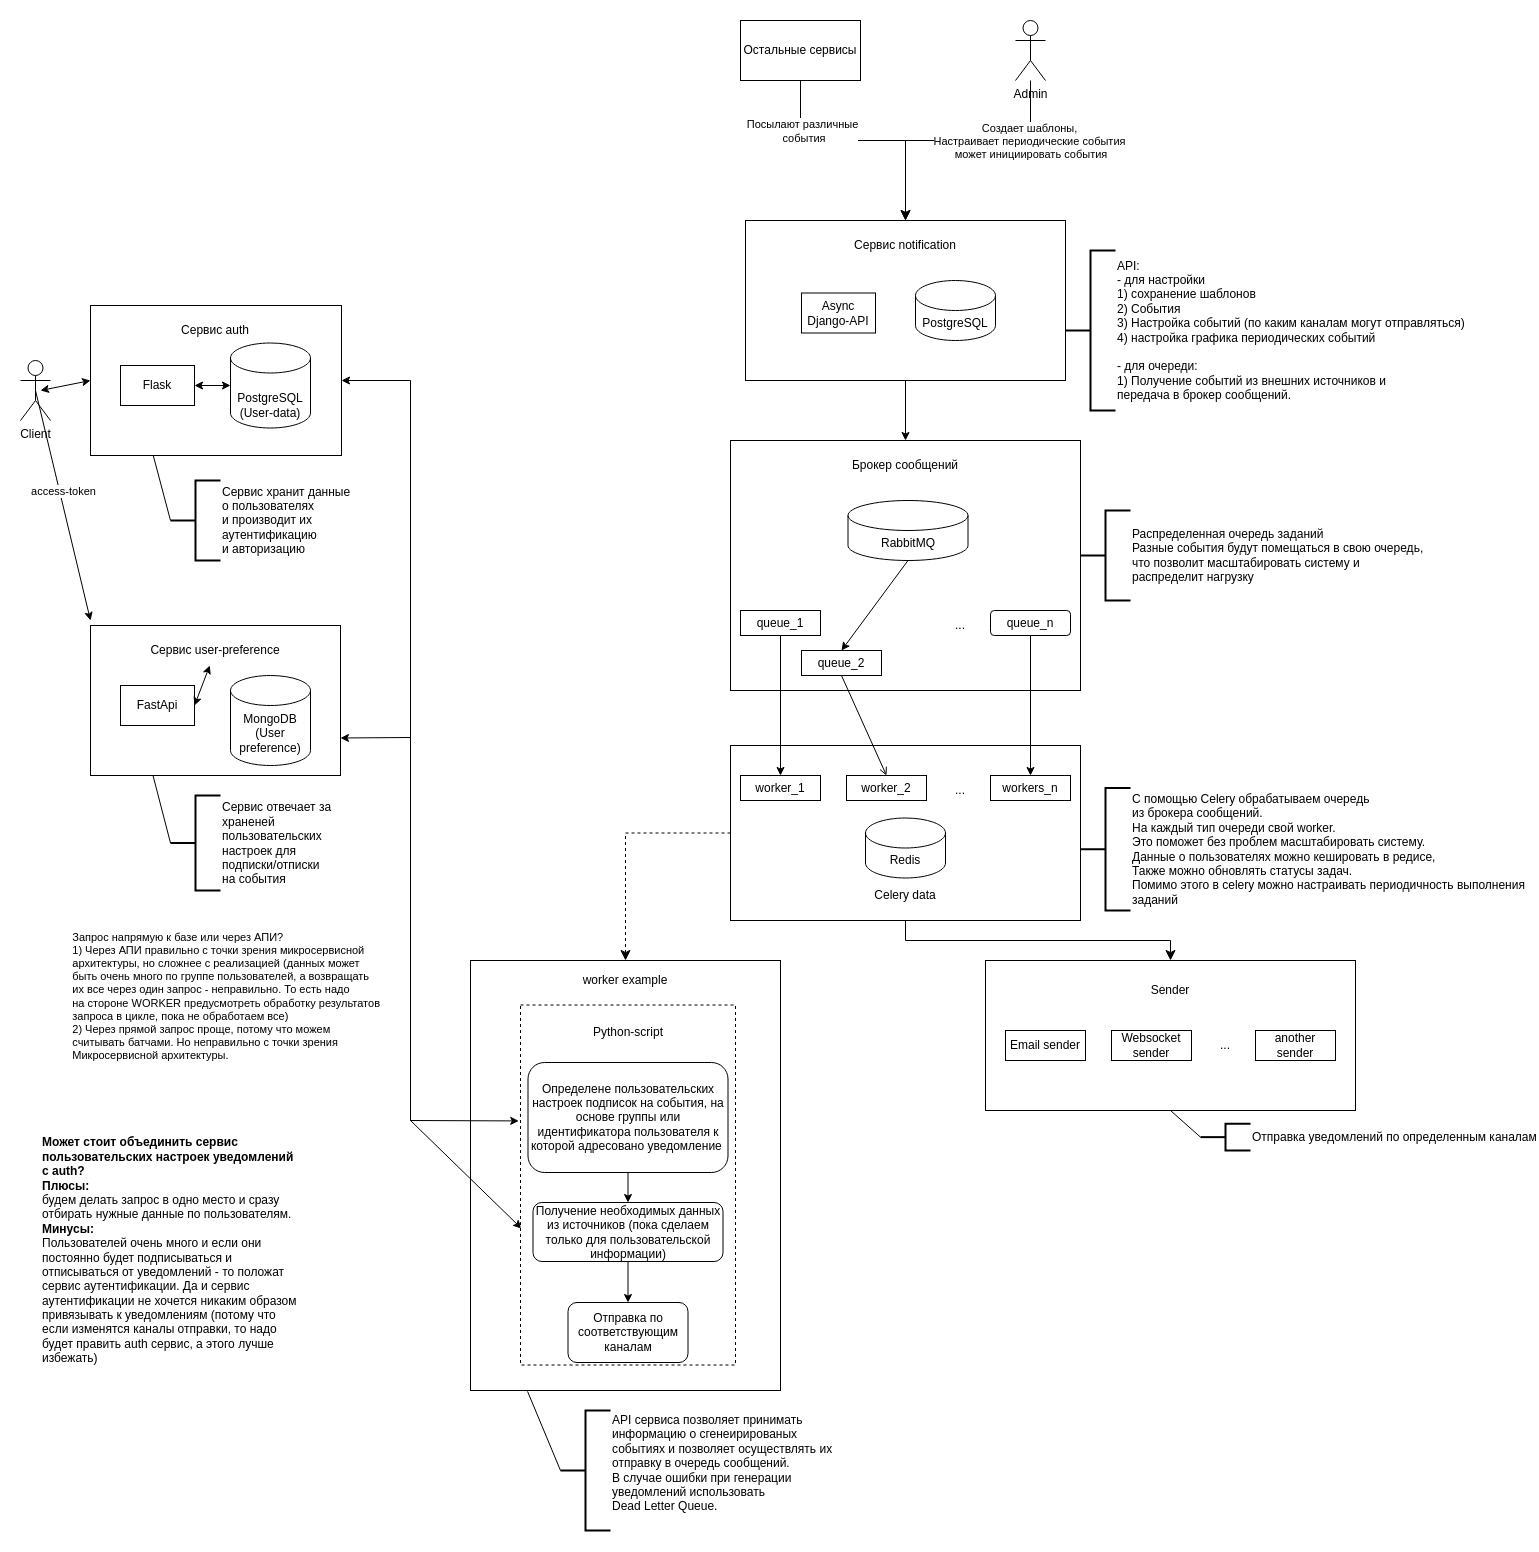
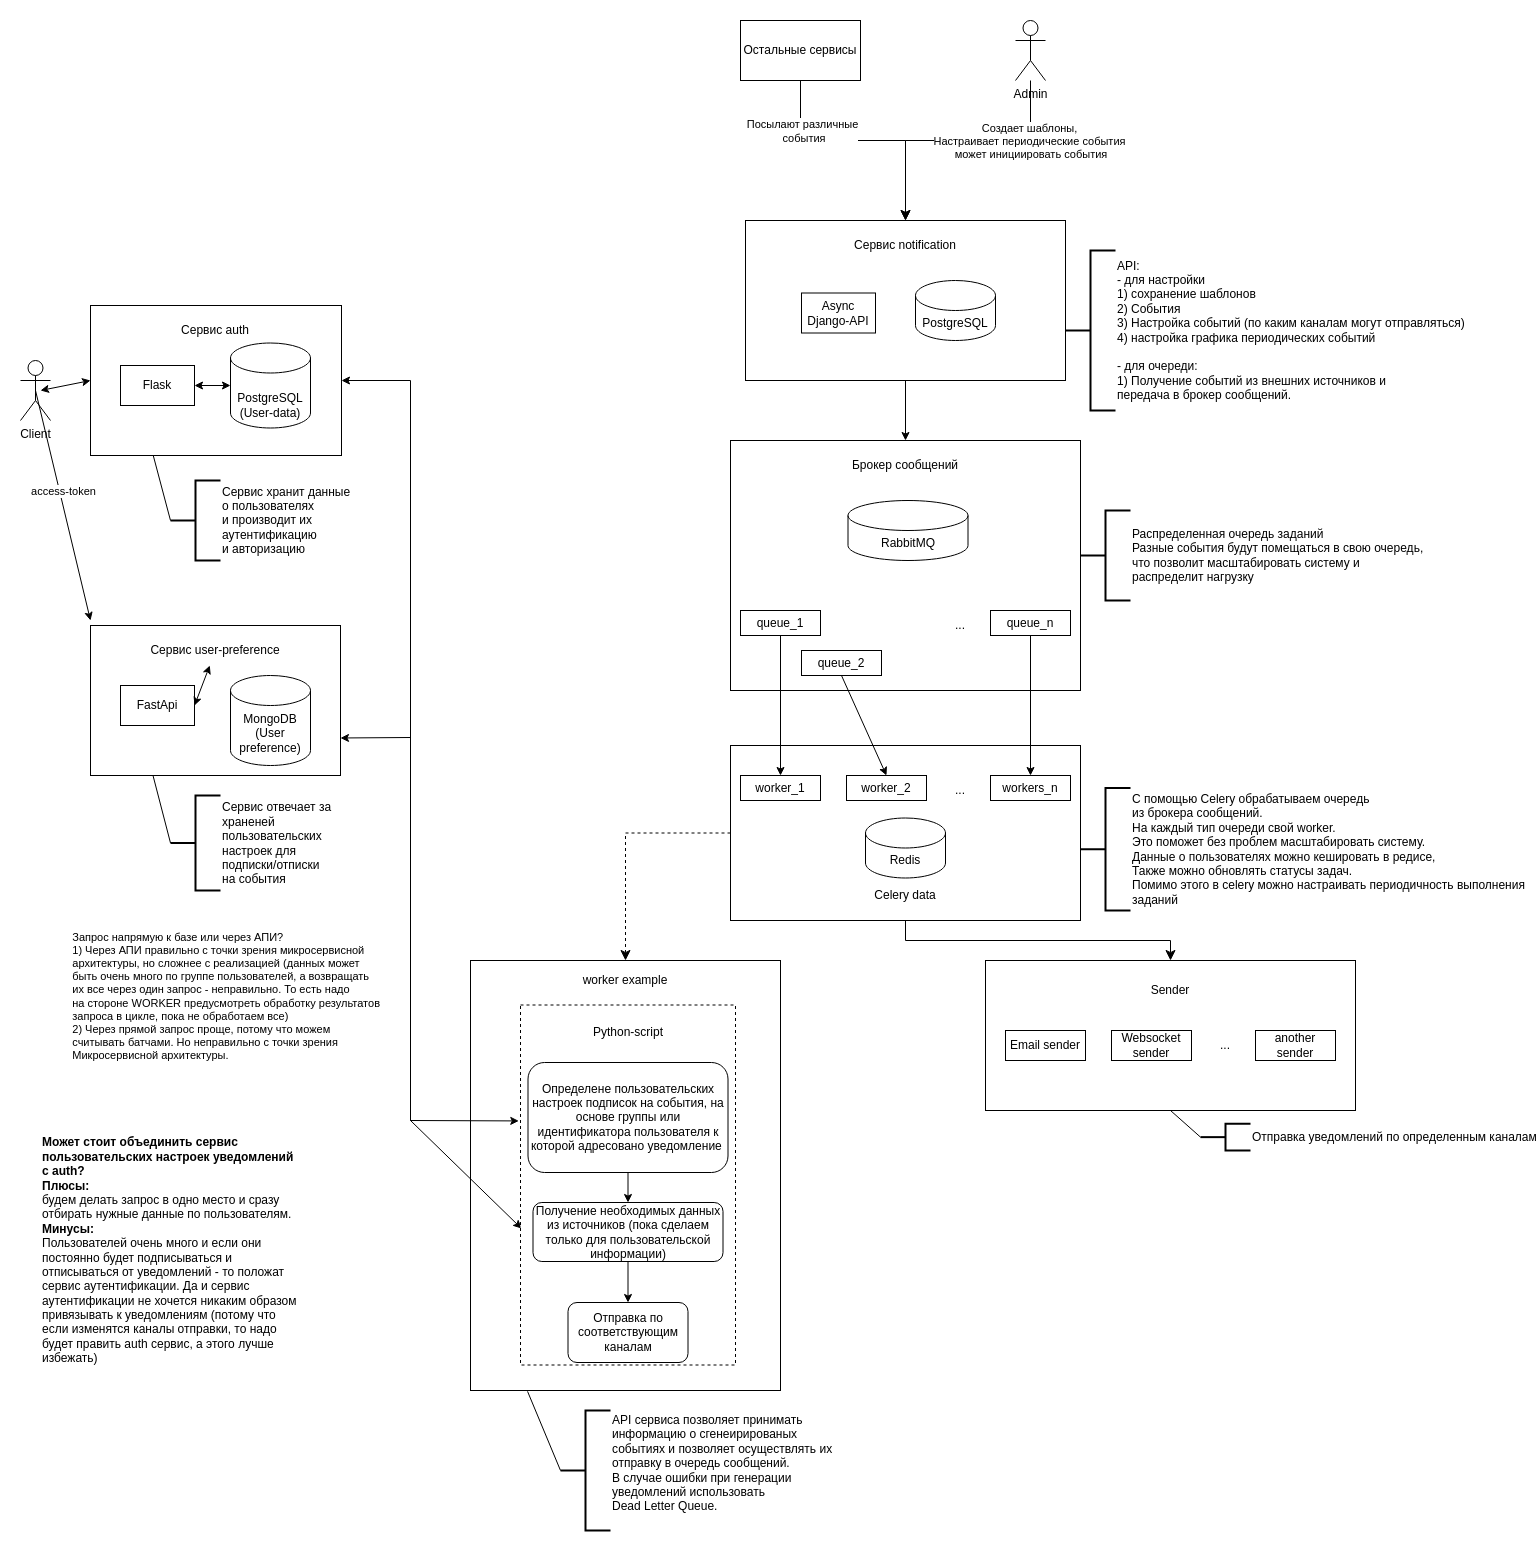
edge "RabbitMQ" -> "queue_2": removed
node "queue_n": shape rounded rectangle -> rectangle
edge "queue_2" -> "worker_2": arrowhead open -> classic
